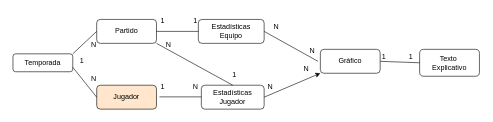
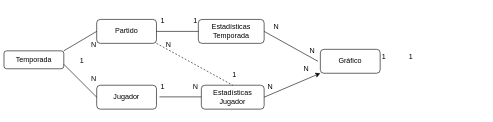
node "Estadísticas Equipo": label "Estadísticas Equipo" -> "Estadísticas Temporada"
edge "Gráfico" -- "Texto Explicativo": removed
node "Temporada": moved (42, 63) -> (33, 60)
node "Texto Explicativo": removed
edge "Partido" -- "Estadísticas Jugador": style solid -> dashed
node "Jugador": fillcolor #ffe6cc -> #ffffff
